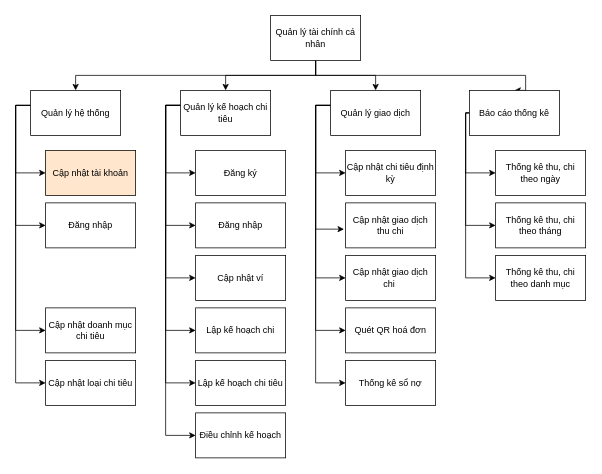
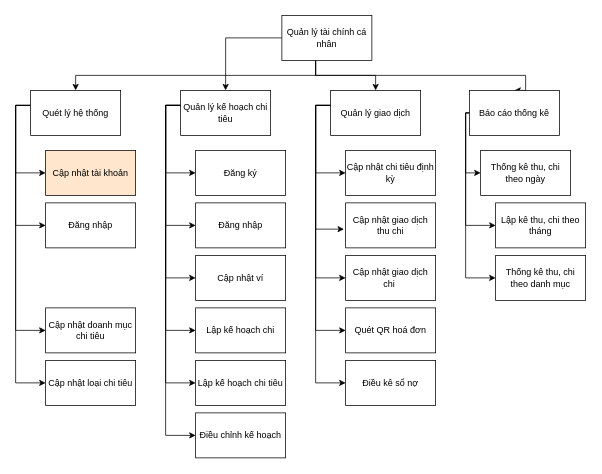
node "Quản lý tài chính cá nhân": moved (315, 38) -> (327, 38)
node "Quản lý hệ thống": label "Quản lý hệ thống" -> "Quét lý hệ thống"
node "Thống kê thu, chi theo ngày": moved (540, 173) -> (525, 173)
node "Thống kê thu, chi theo tháng": label "Thống kê thu, chi theo tháng" -> "Lập kê thu, chi theo tháng"
node "Thống kê sổ nợ": label "Thống kê sổ nợ" -> "Điều kê sổ nợ"
